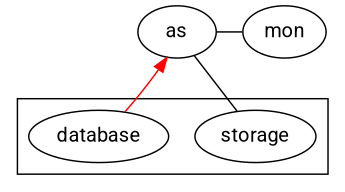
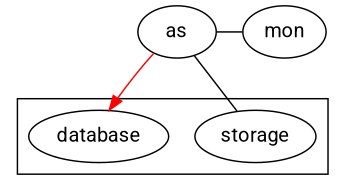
edge "database" -> "as": reversed
